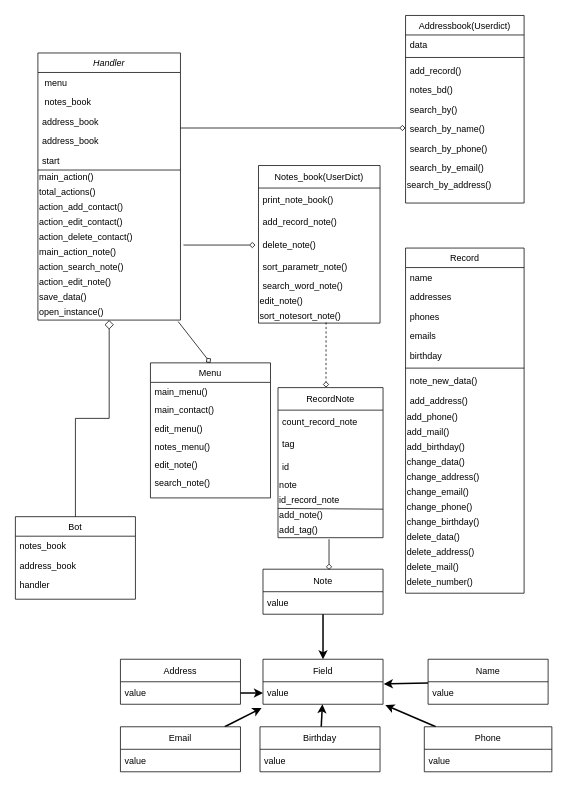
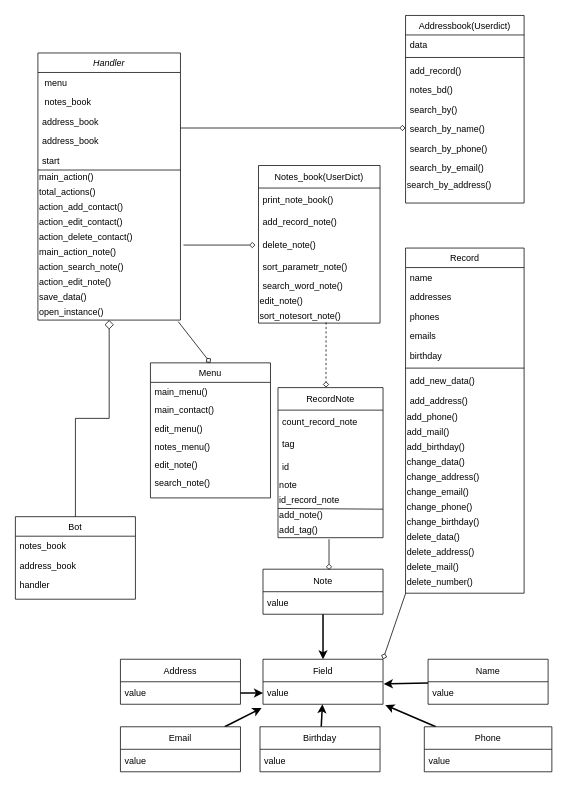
node "note_new_data()": label "note_new_data()" -> "add_new_data()"
edge "Record" -> "Field": added
